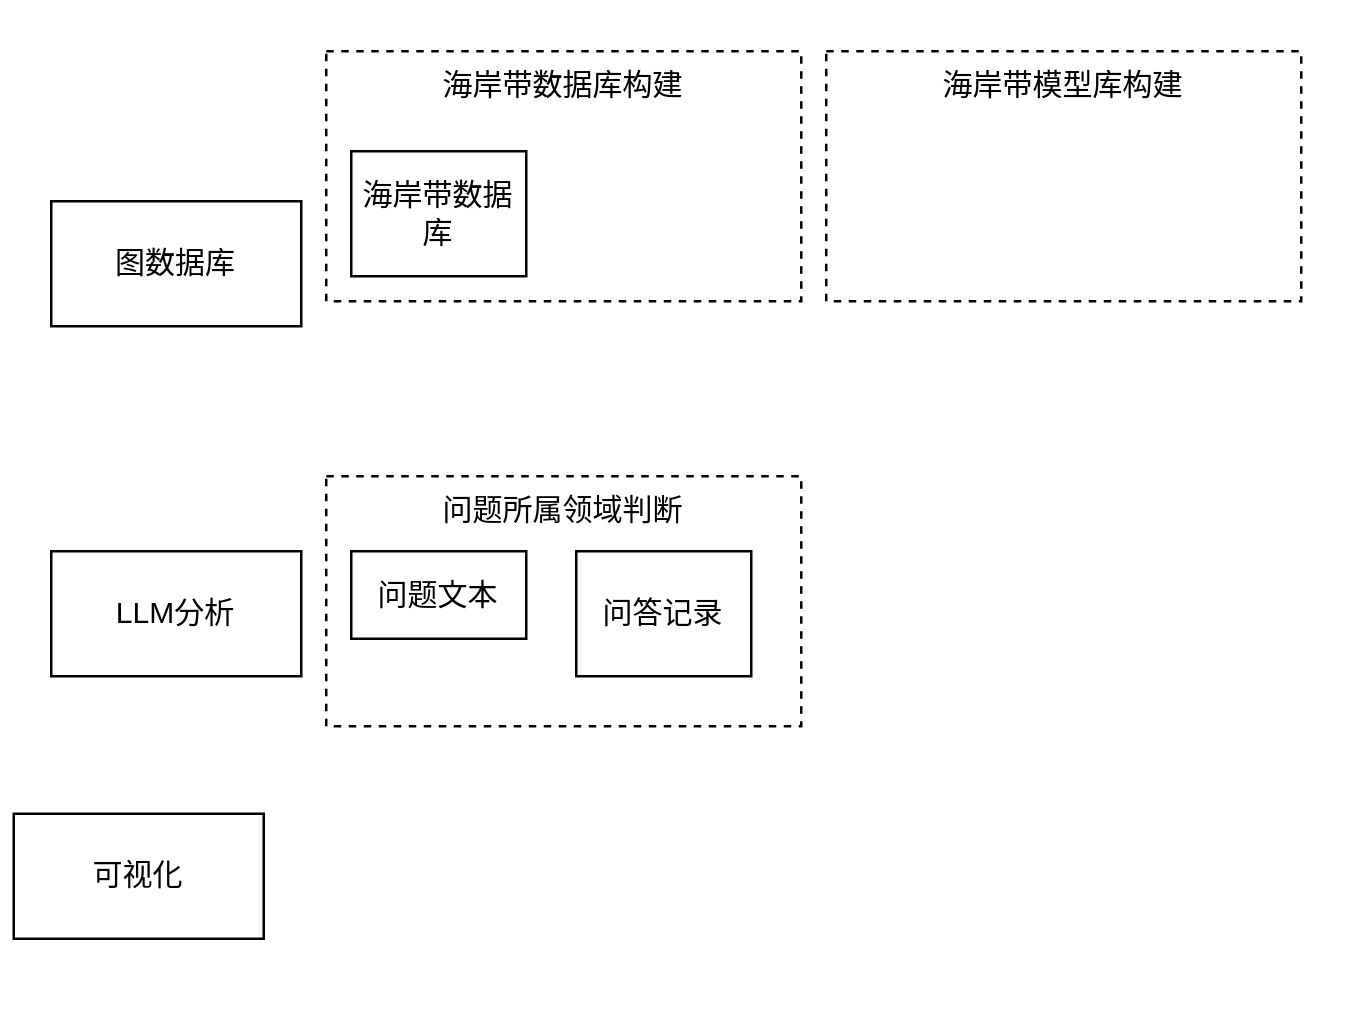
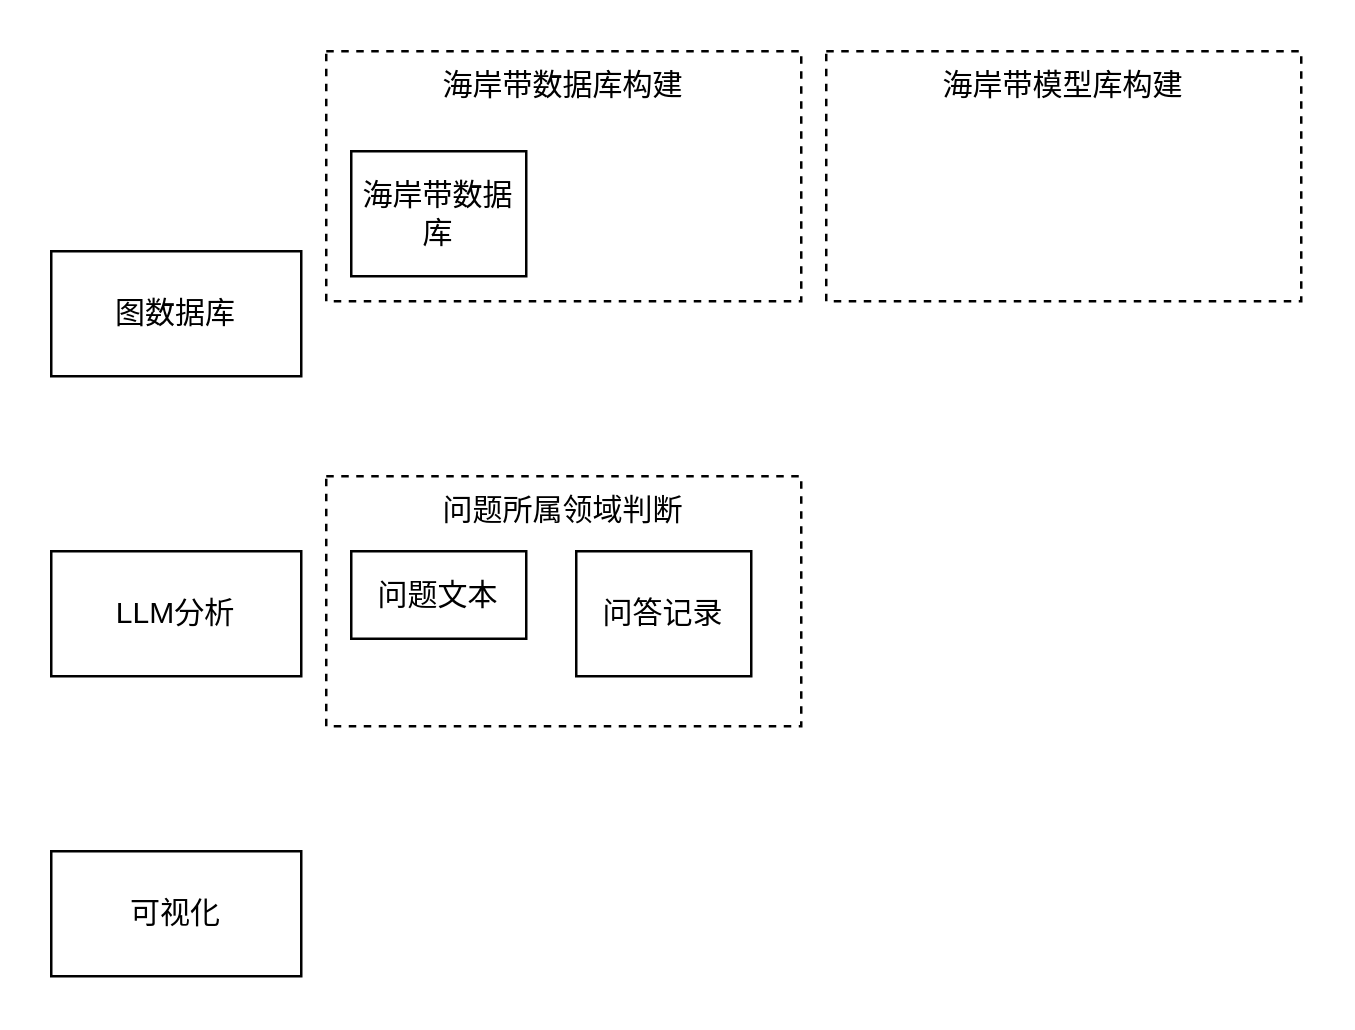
node "图数据库": moved (176, 264) -> (176, 314)
node "可视化": moved (139, 876) -> (176, 914)
